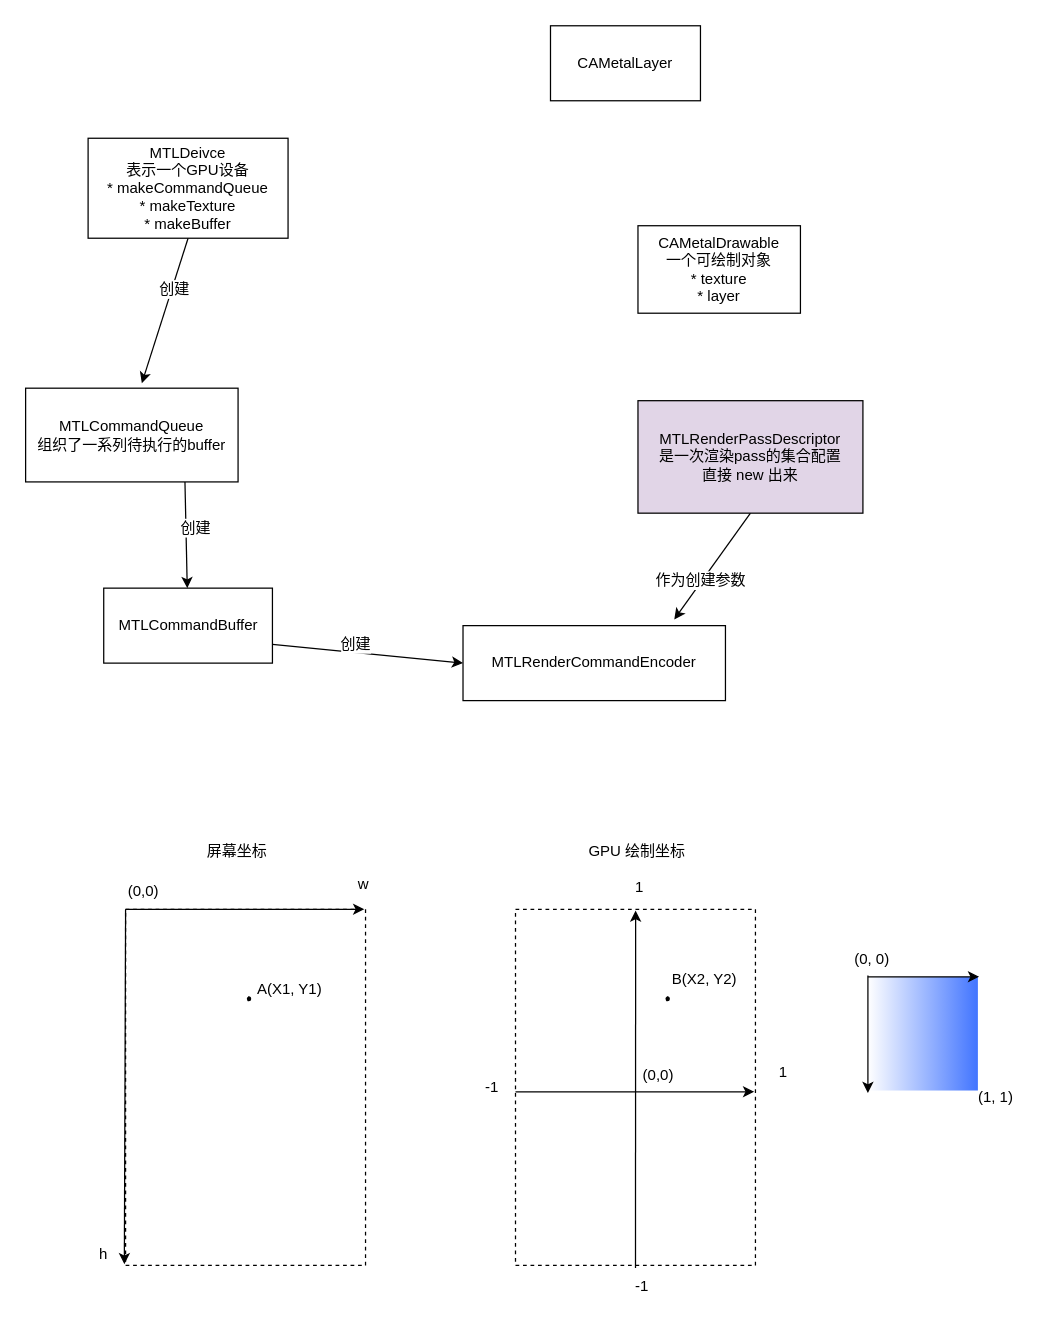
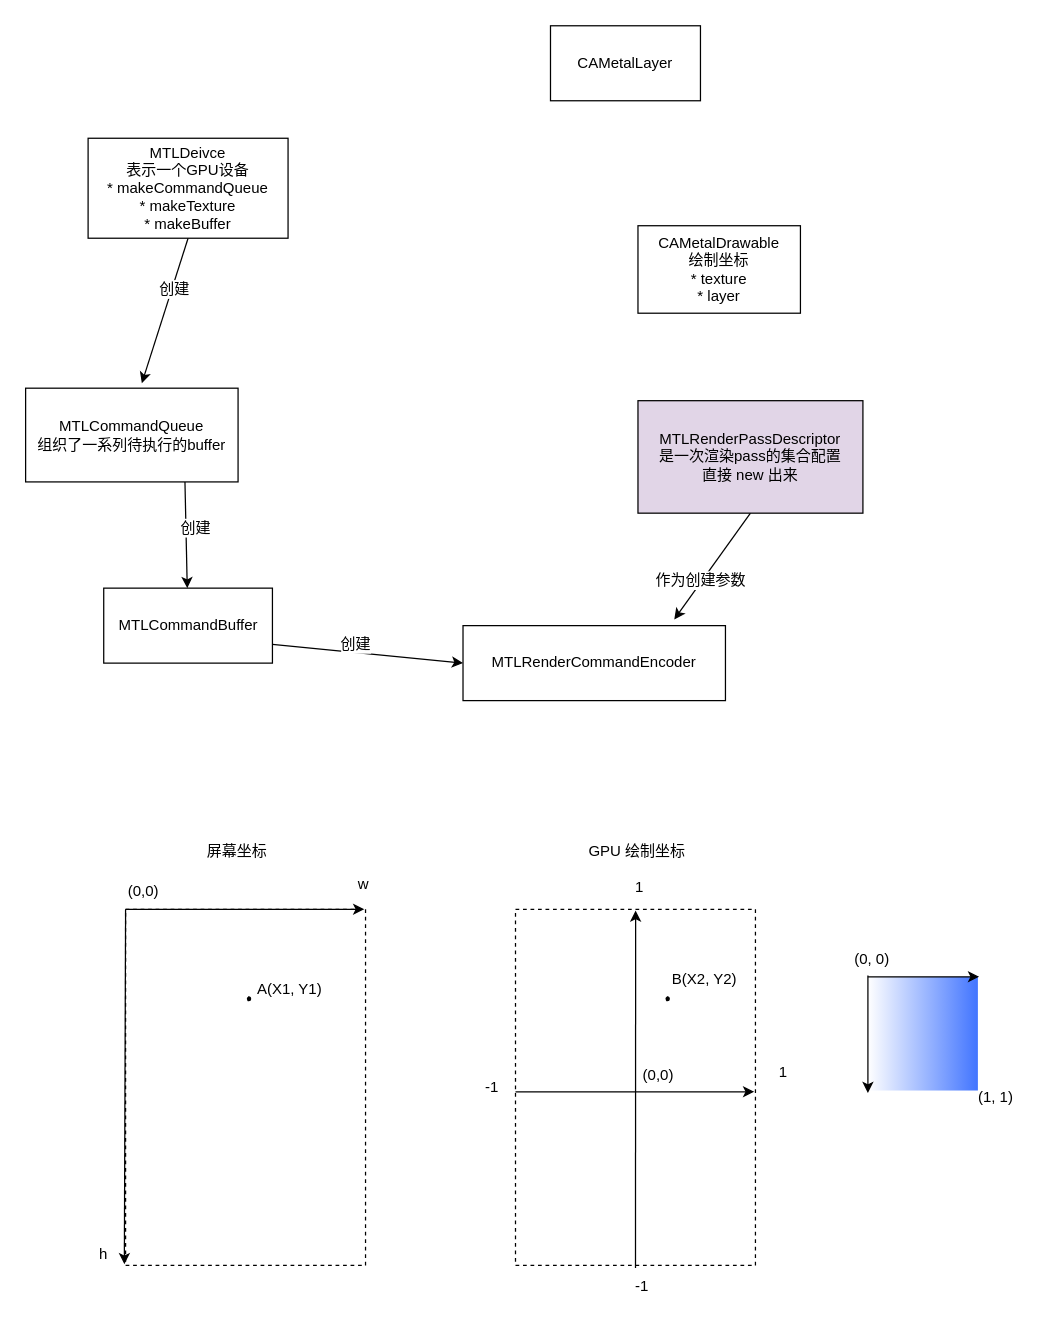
node "CAMetalDrawable 一个可绘制对象 * texture * layer": label "CAMetalDrawable 一个可绘制对象 * texture * layer" -> "CAMetalDrawable 绘制坐标 * texture * layer"
